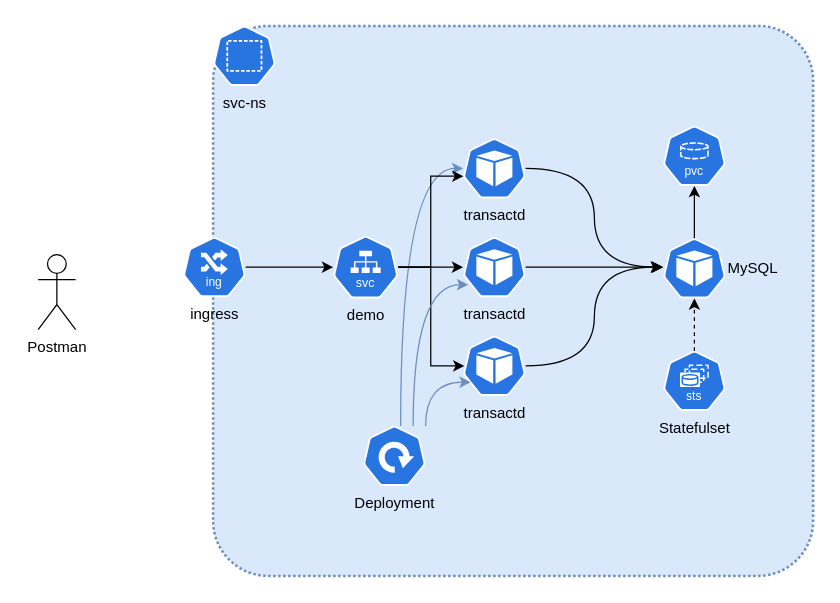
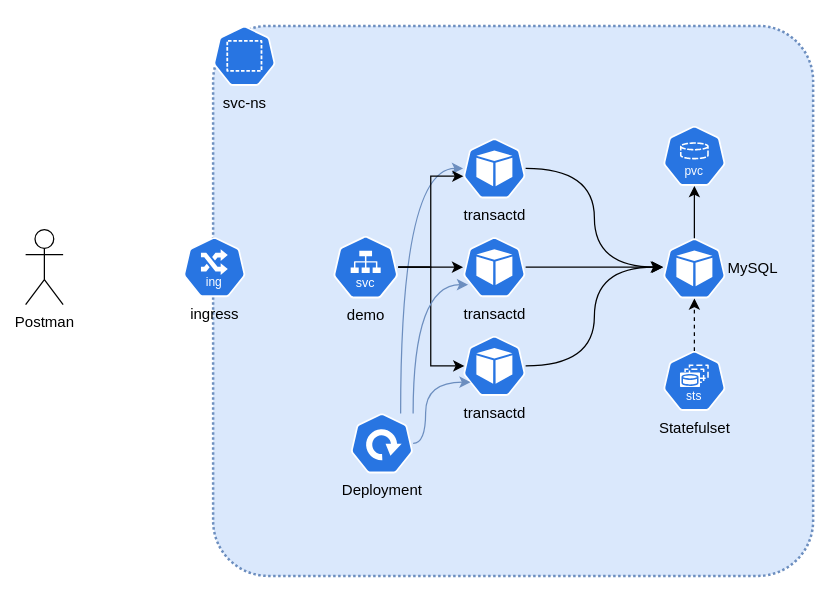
edge "ingress" -> "demo": removed
node "Postman": moved (57, 292) -> (44, 267)
node "Deployment": moved (394, 456) -> (382, 443)
